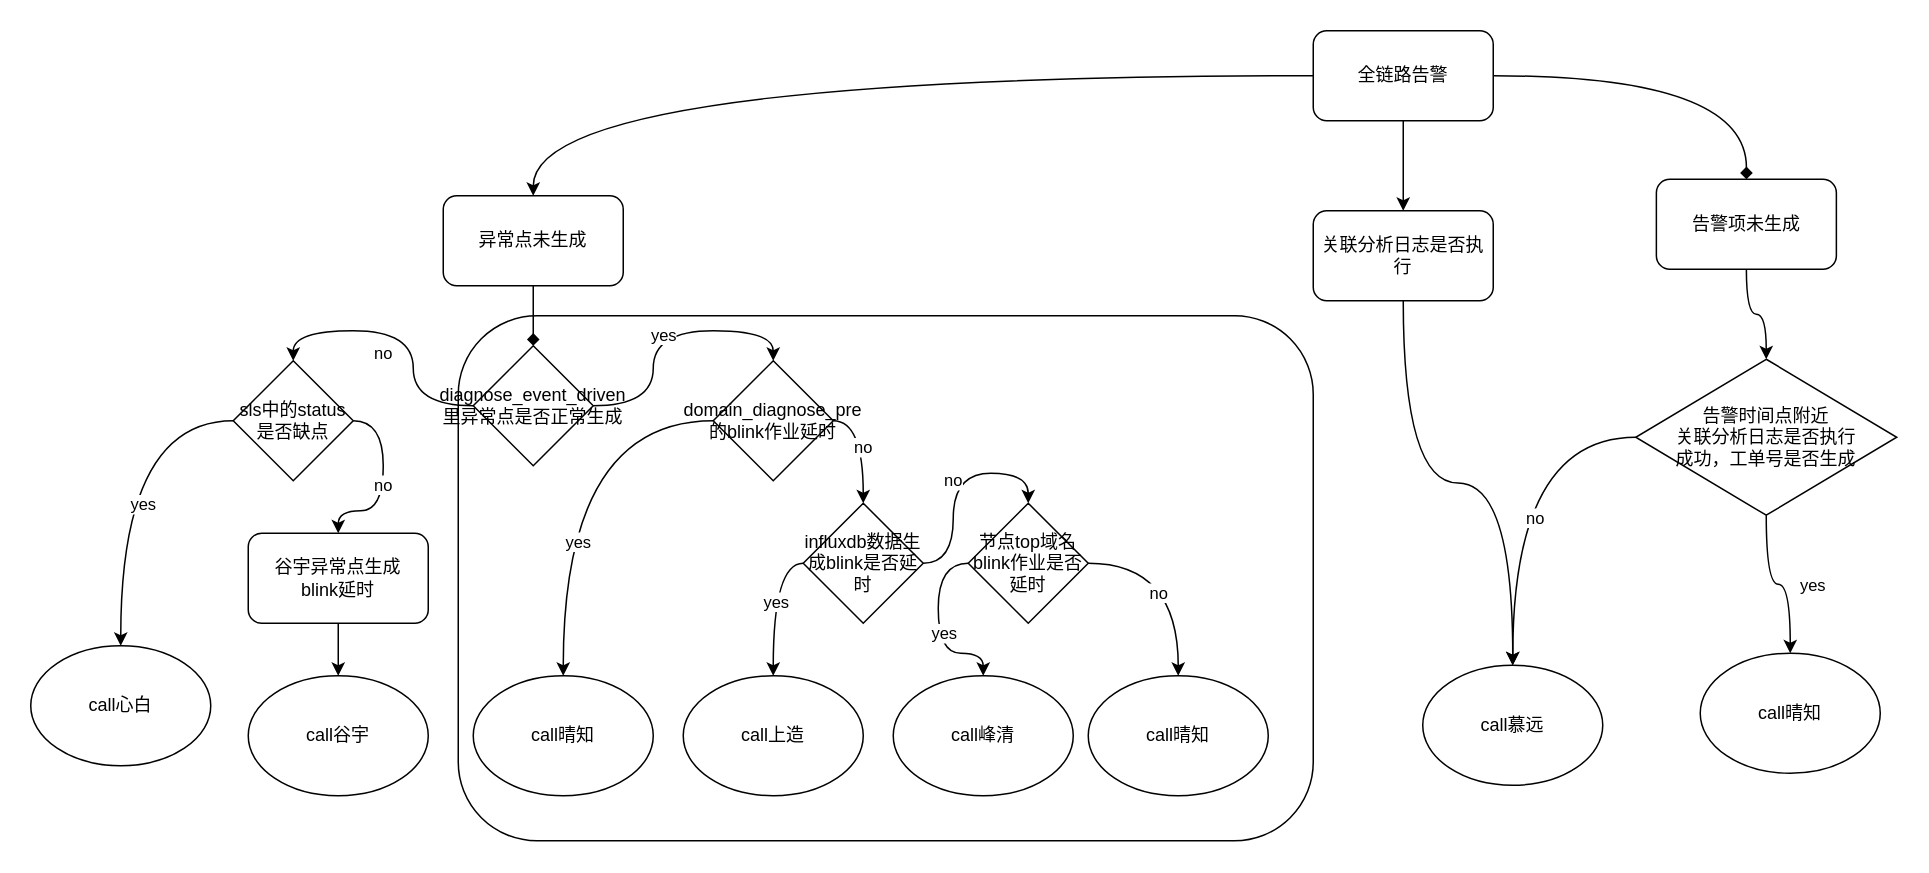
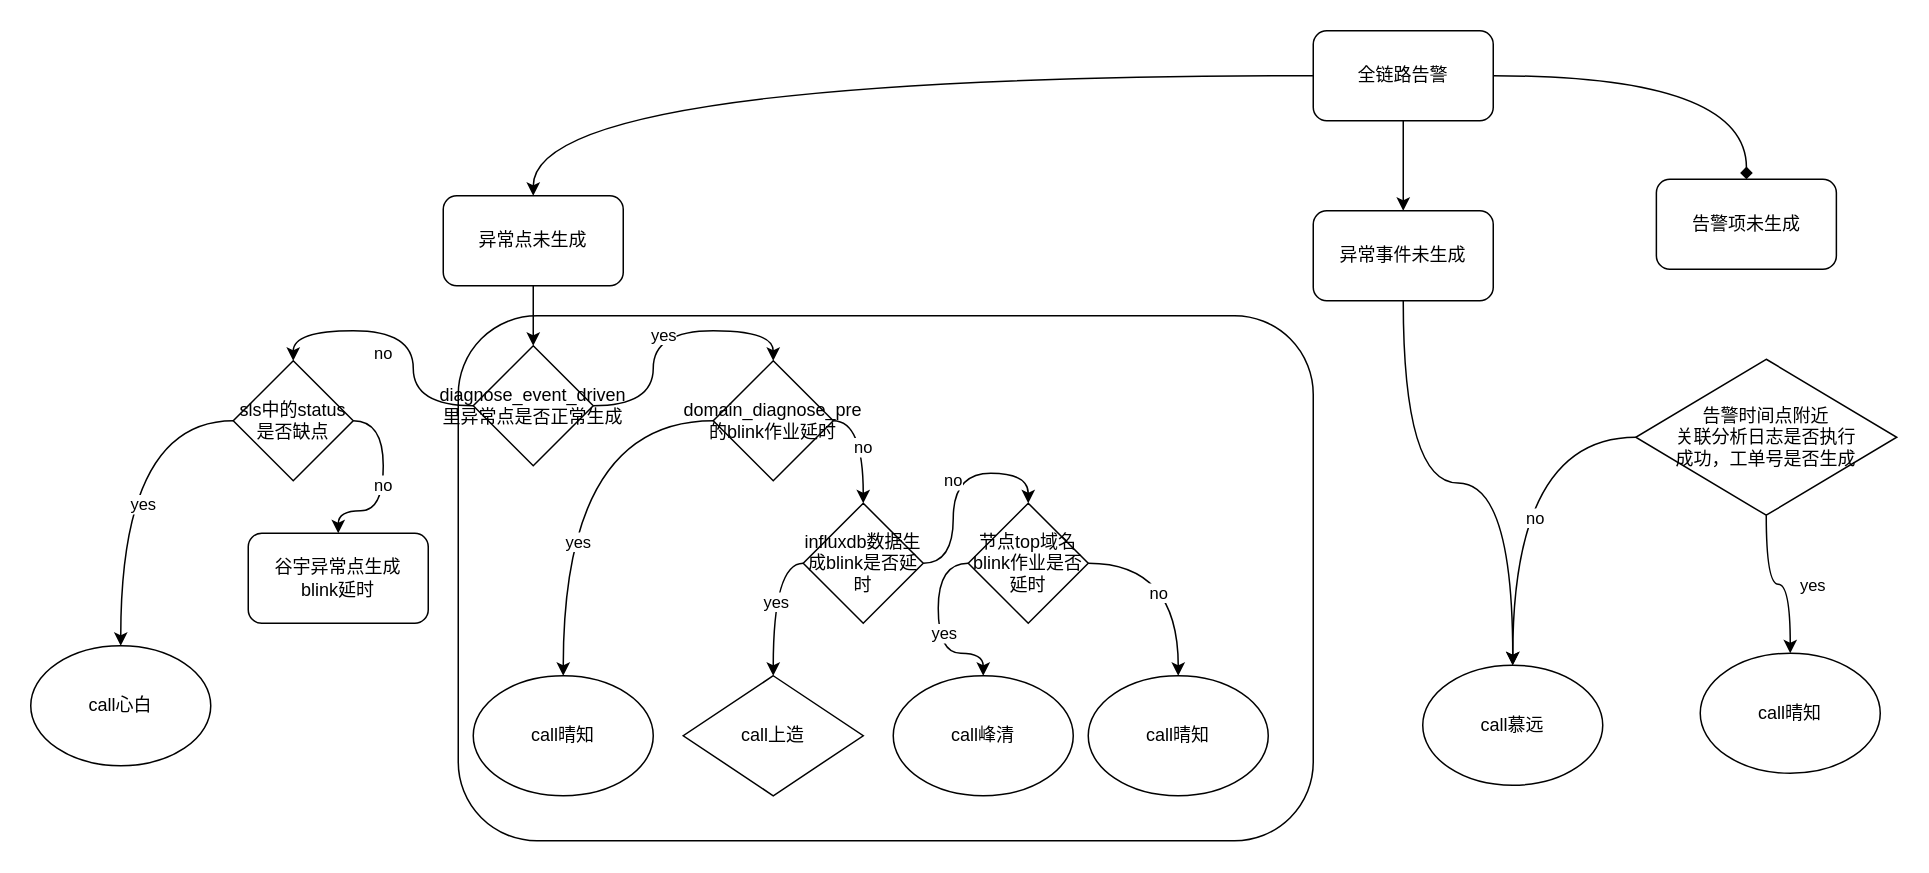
node "关联分析日志是否执行": label "关联分析日志是否执行" -> "异常事件未生成"
edge "告警项未生成" -> "告警时间点附近 关联分析日志是否执行 成功，工单号是否生成": removed
edge "异常点未生成" -> "diagnose_event_driven里异常点是否正常生成": arrowhead diamond -> classic
edge "谷宇异常点生成 blink延时" -> "call谷宇": removed
node "call谷宇": removed
node "call上造": shape ellipse -> diamond
